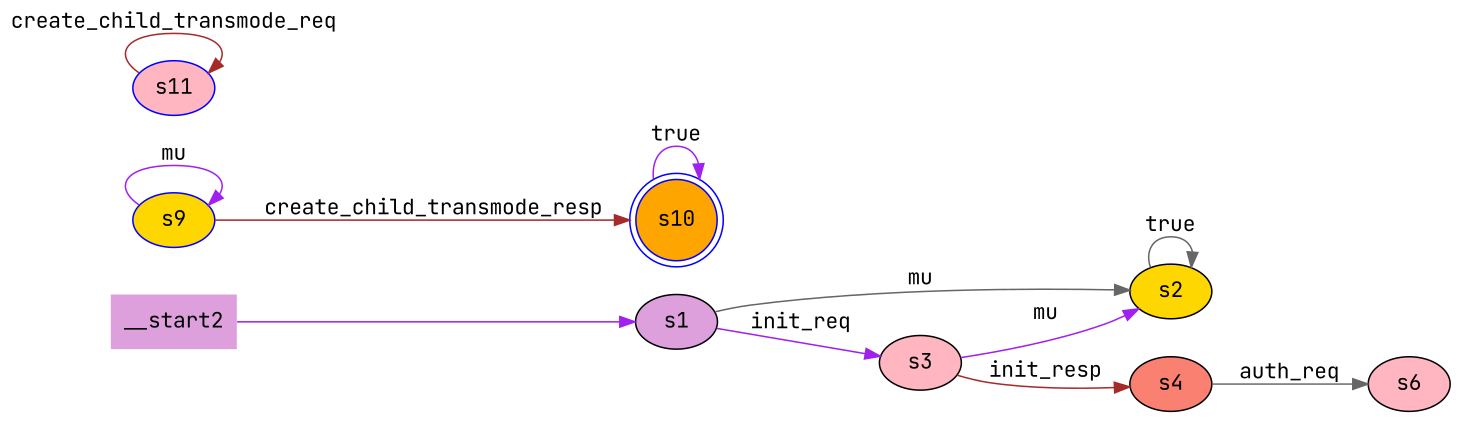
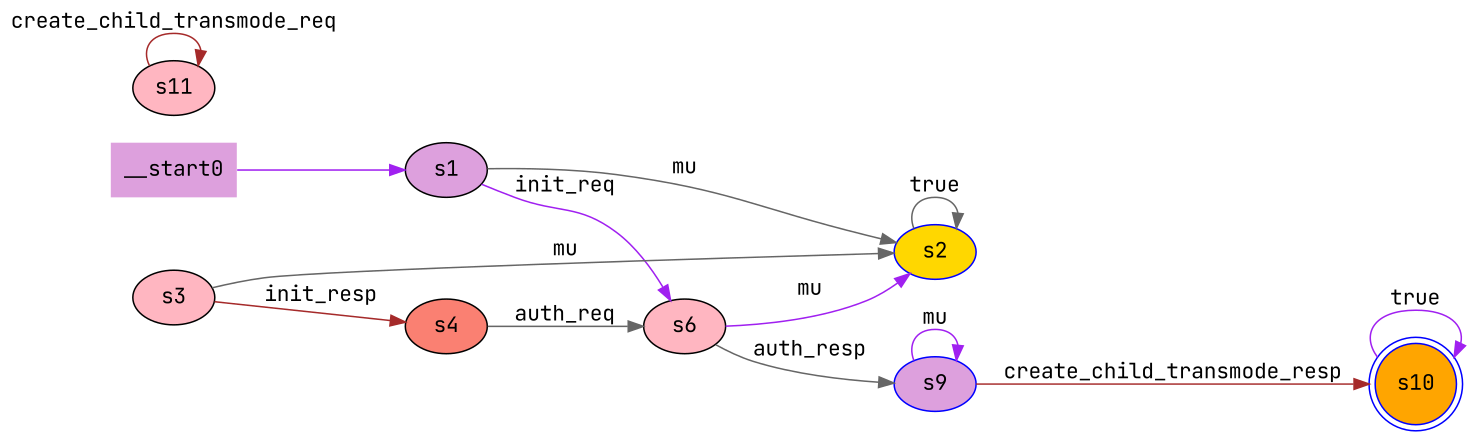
node "s11": color blue -> black
node "s9": fillcolor gold -> plum
node "s2": color black -> blue
edge "s6" -> "s2": added, label "mu"
node "__start2": label "__start2" -> "__start0"
edge "s1" -> "s3": now "s1" -> "s6"
edge "s3" -> "s2": color purple -> gray40
edge "s6" -> "s9": added, label "auth_resp"
